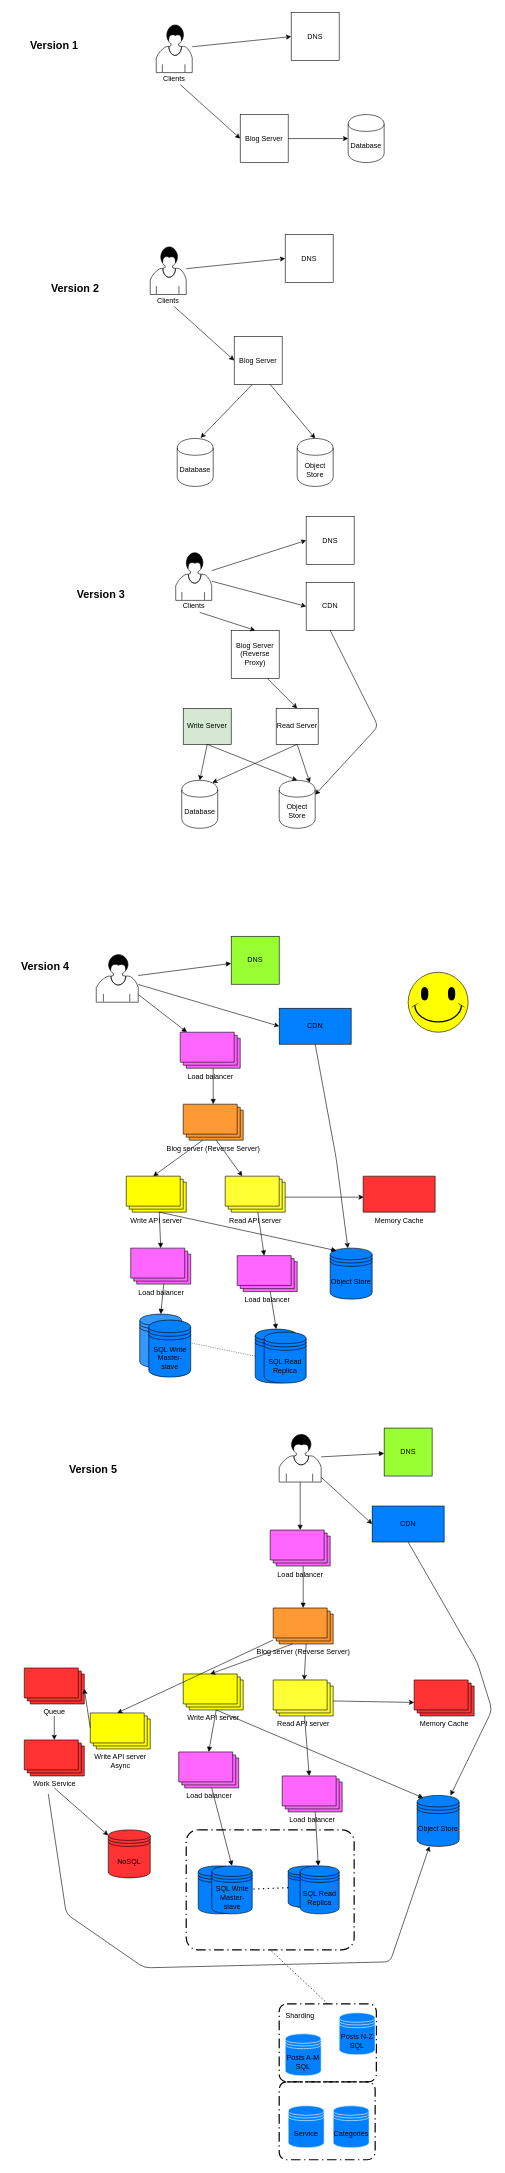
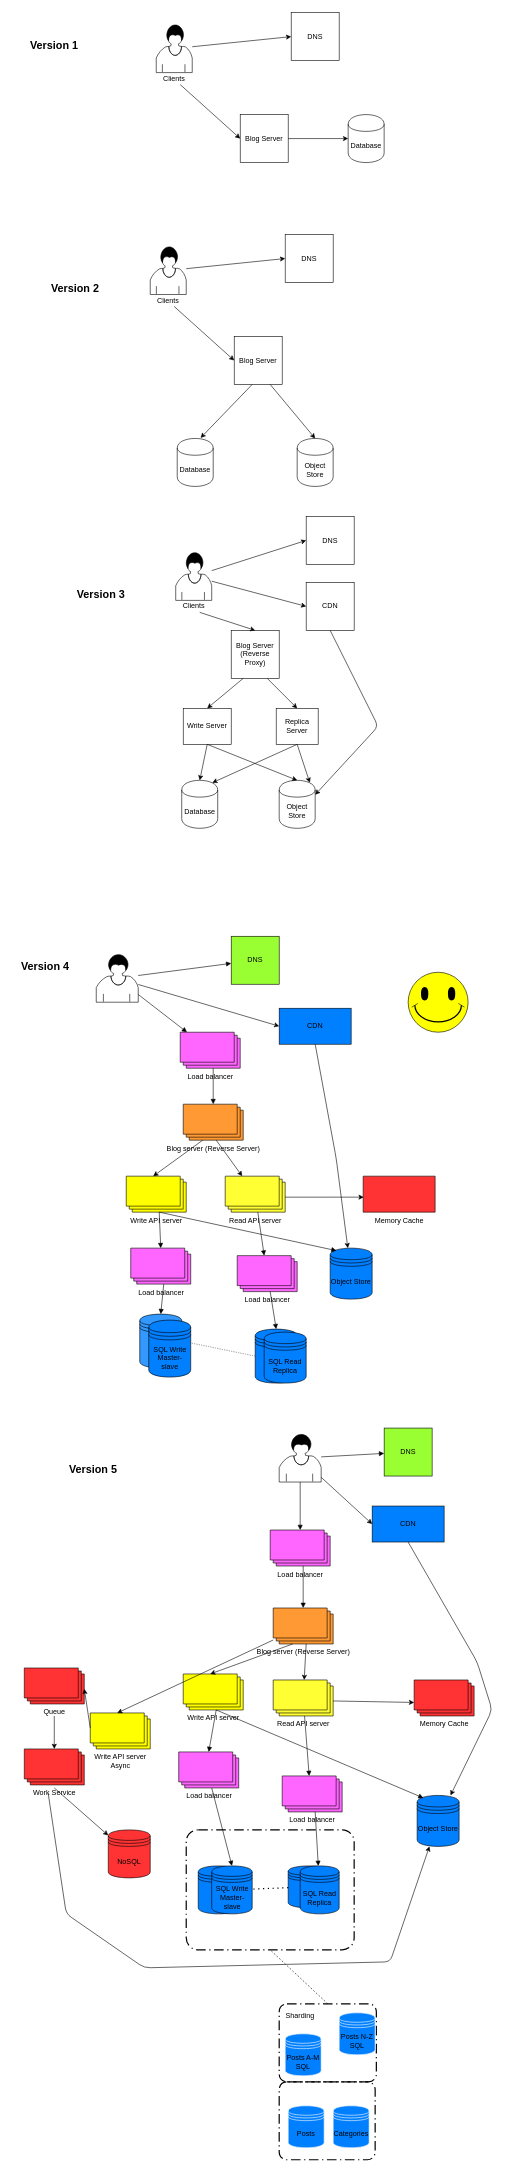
edge "Blog Server (Reverse Proxy)" -> "Write Server": added
node "Write Server": fillcolor #d5e8d4 -> #ffffff
node "Read Server": label "Read Server" -> "Replica Server"
node "Work Service": moved (54, 1758) -> (54, 1767)
node "Service": label "Service" -> "Posts"
